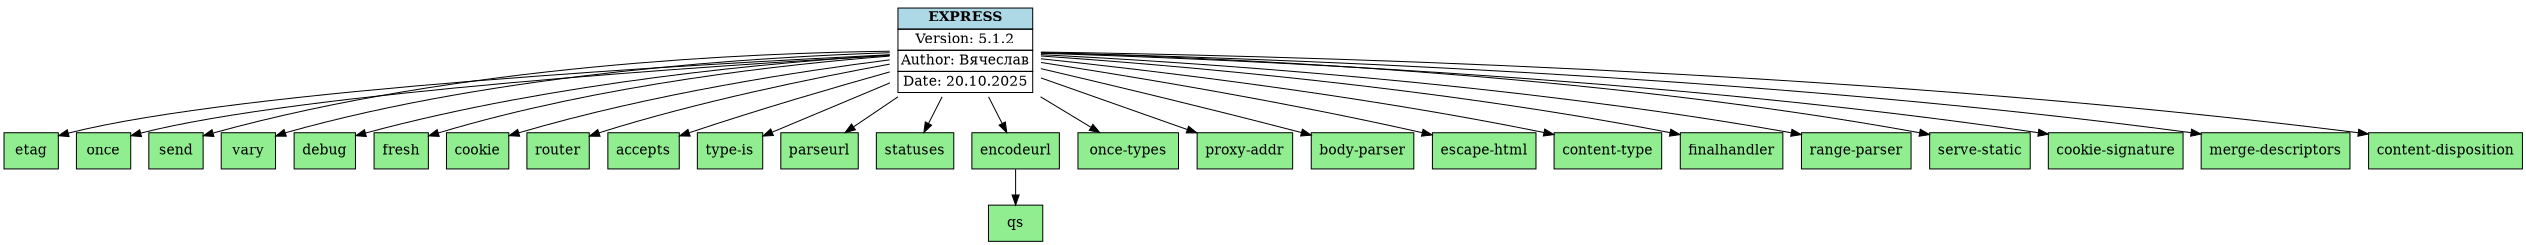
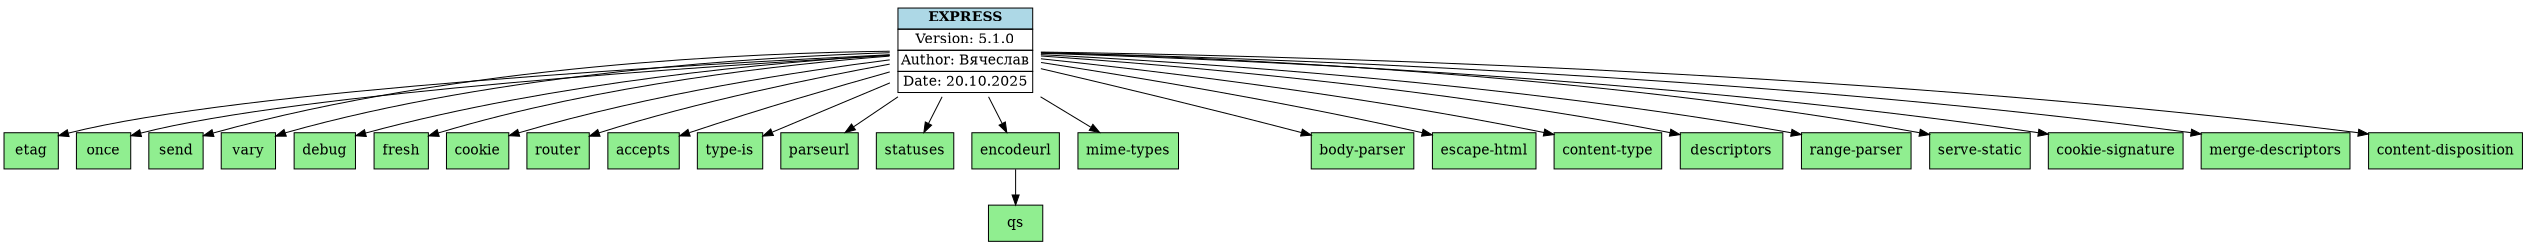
node "EXPRESS": text "Version: 5.1.2" -> "Version: 5.1.0"
node "once-types": label "once-types" -> "mime-types"
node "proxy-addr": removed
node "finalhandler": label "finalhandler" -> "descriptors"
